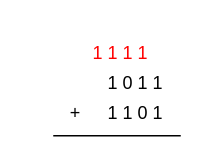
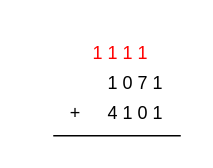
node "1 0 1 1": label "1 0 1 1" -> "1 0 7 1"
node "1 1 0 1": label "1 1 0 1" -> "4 1 0 1"
